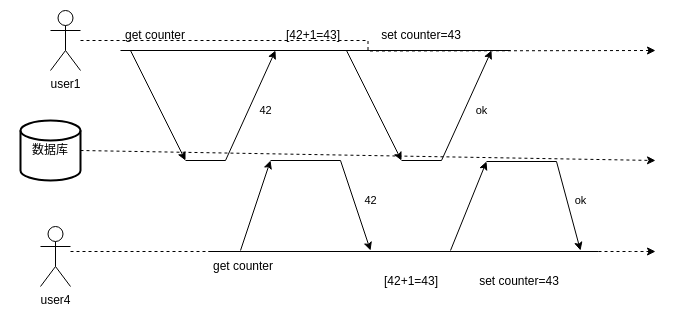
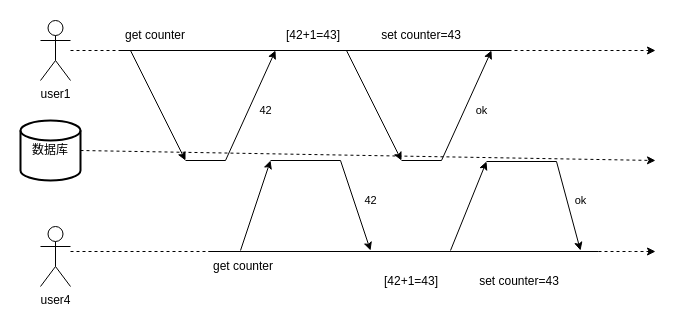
node "user1": moved (66, 41) -> (56, 51)
